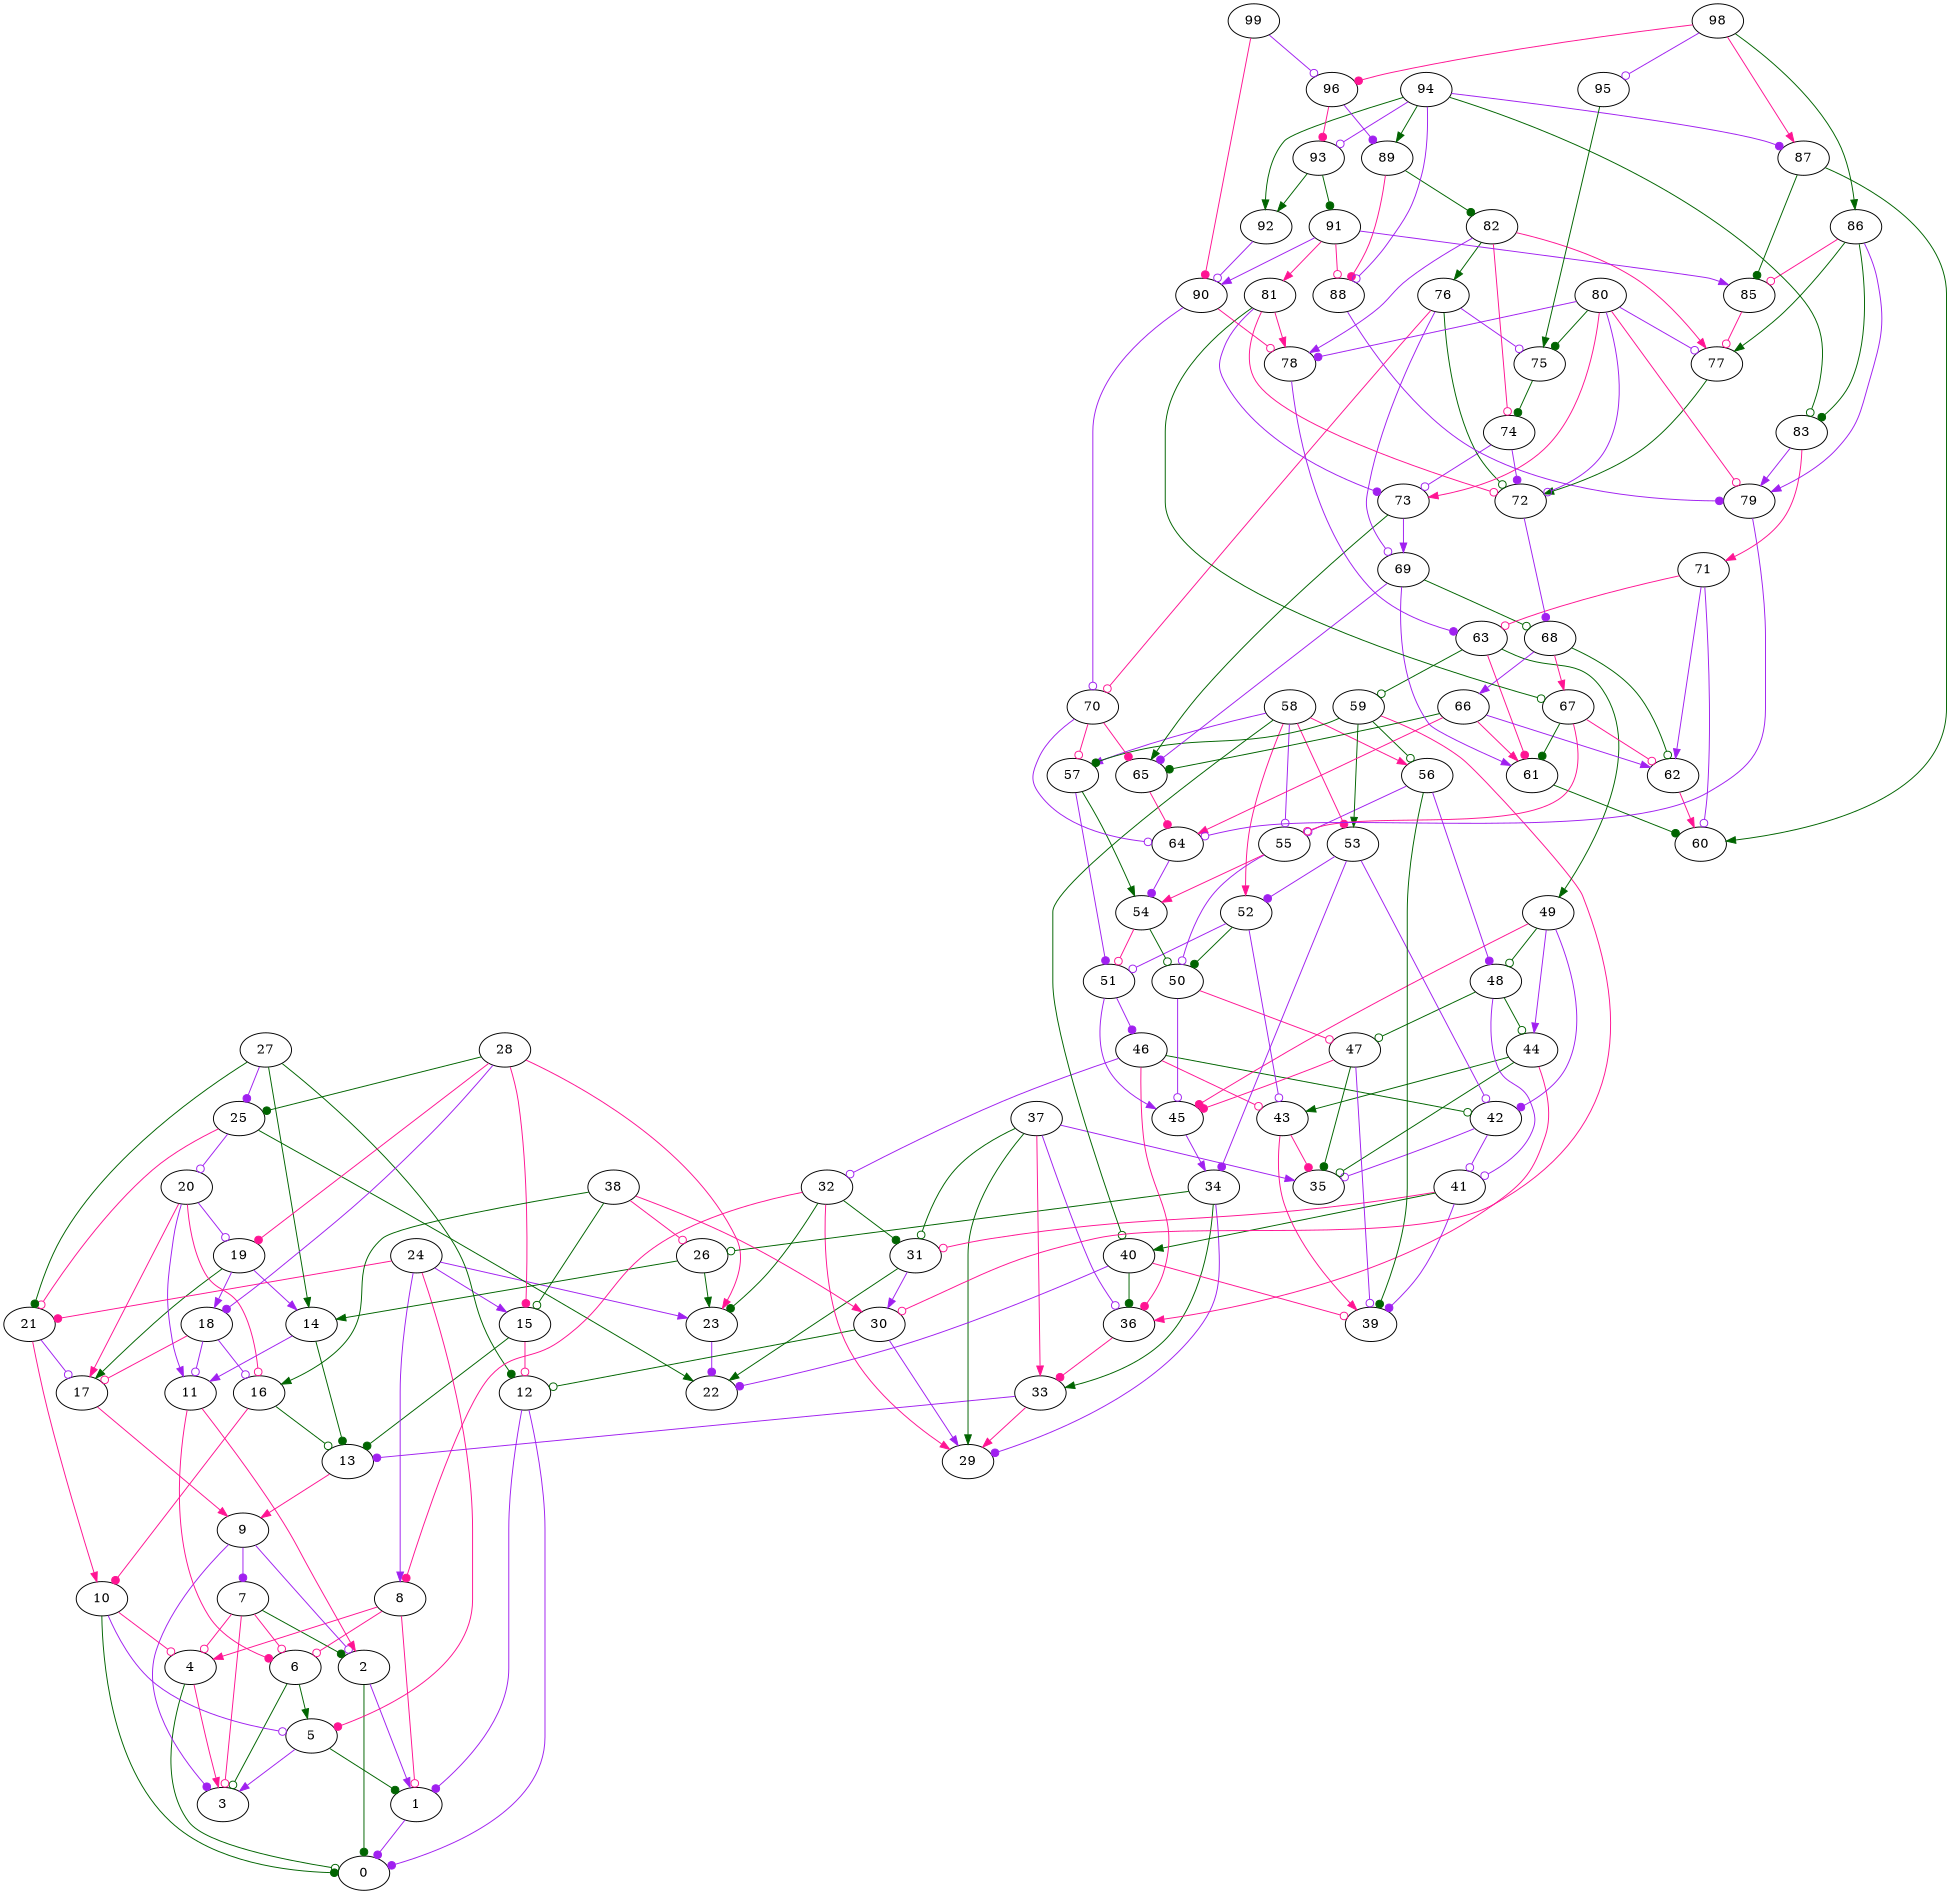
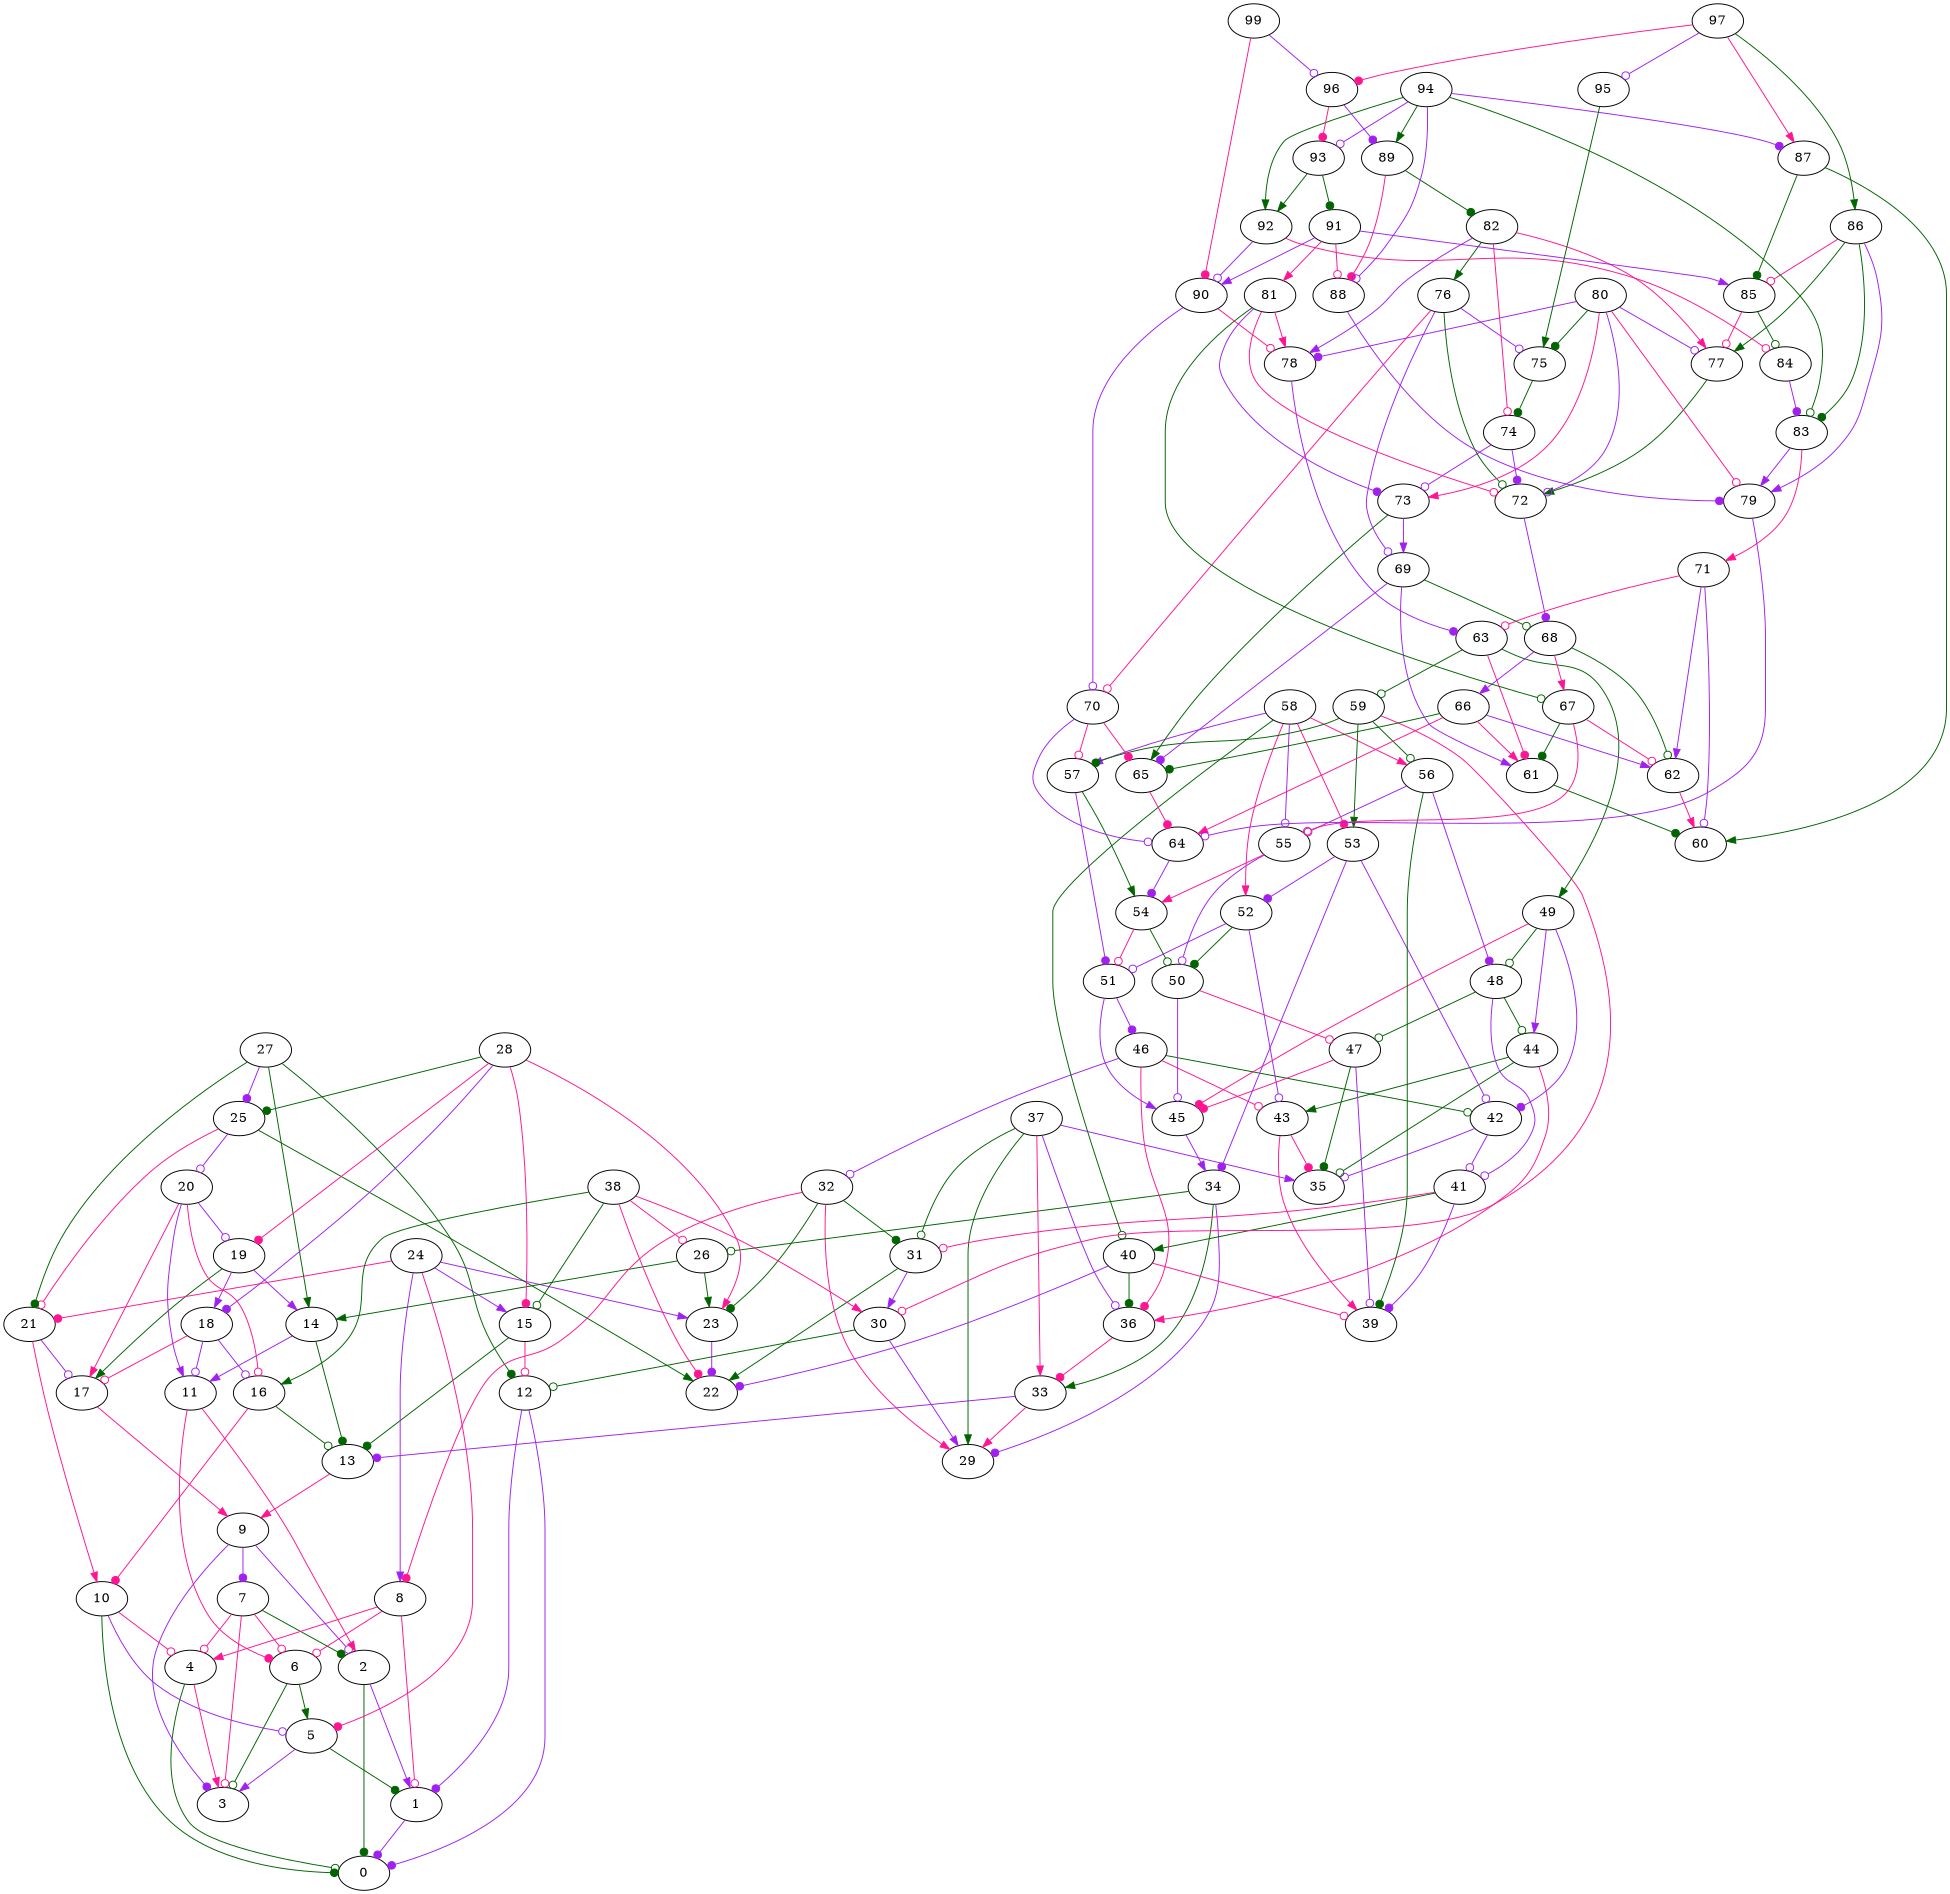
node "98": label "98" -> "97"
node "84": added
edge "38" -> "22": added
